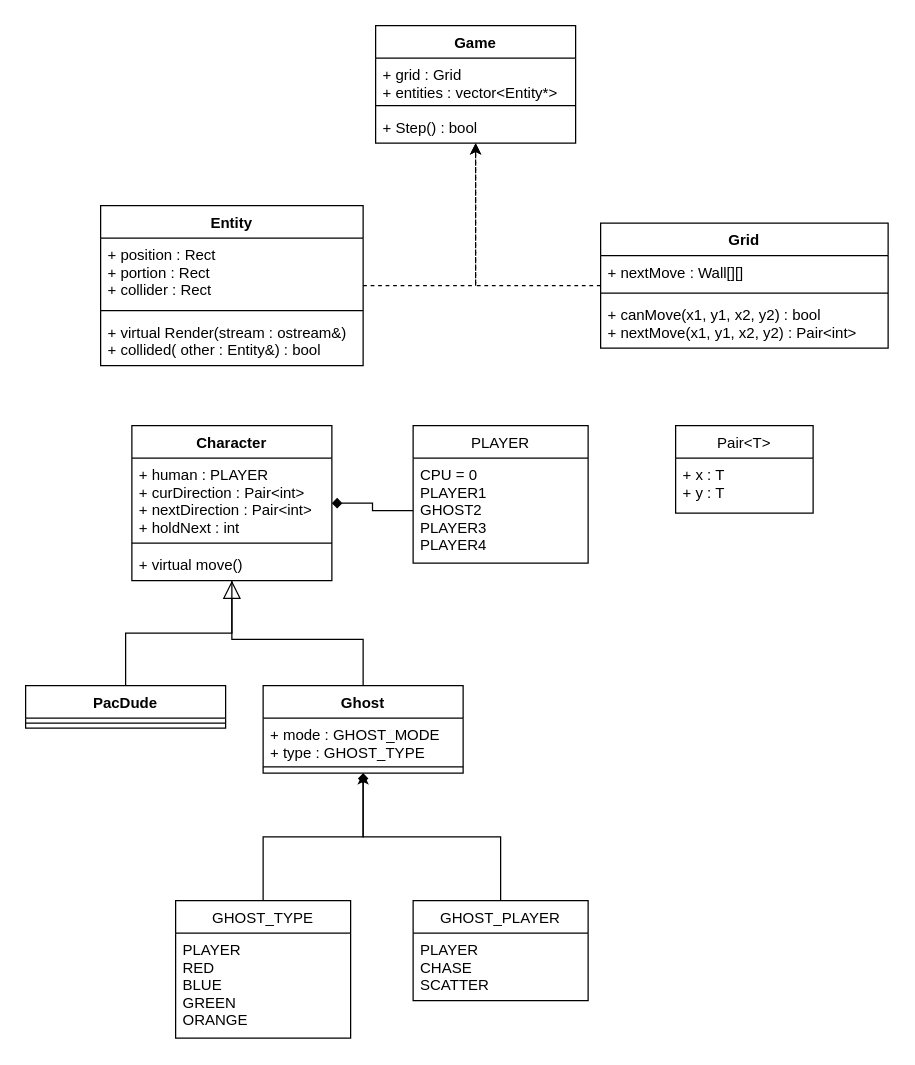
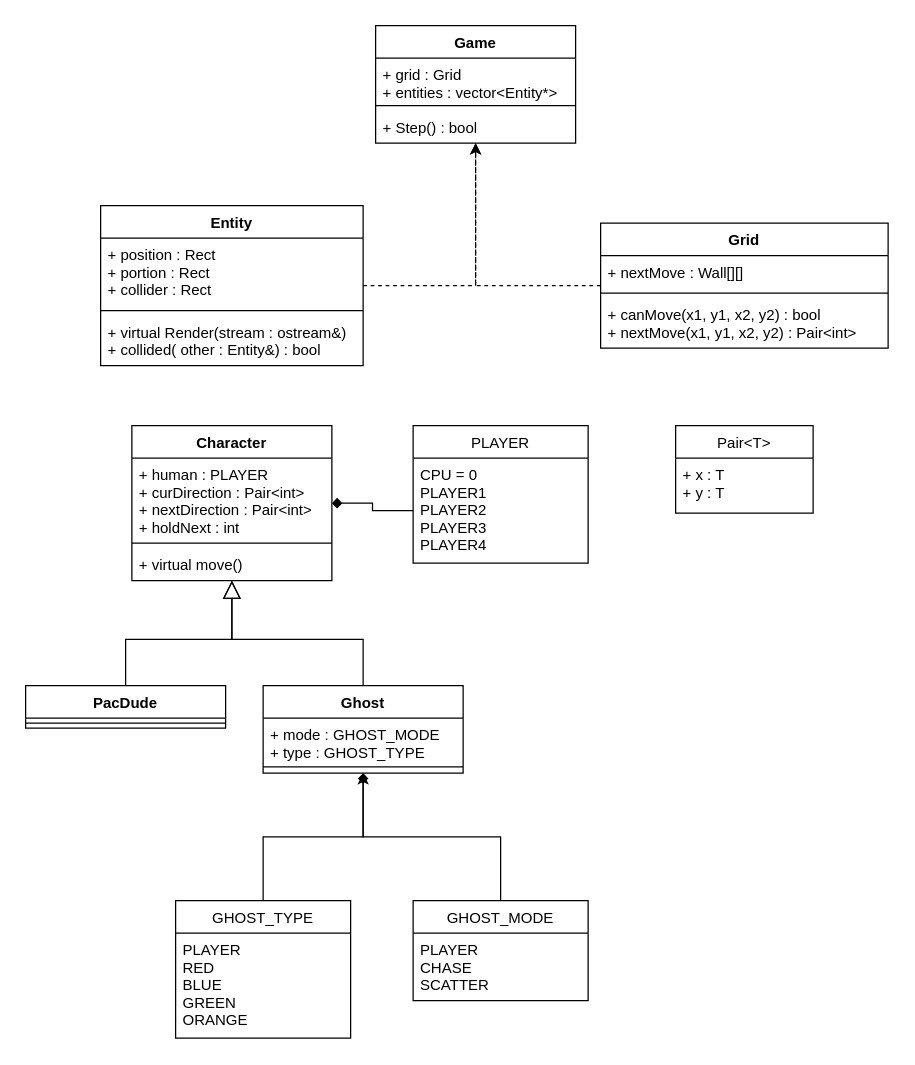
node "CPU = 0 PLAYER1 GHOST2 PLAYER3 PLAYER4": label "CPU = 0 PLAYER1 GHOST2 PLAYER3 PLAYER4" -> "CPU = 0 PLAYER1 PLAYER2 PLAYER3 PLAYER4"
edge "Character" -- "PacDude": arrowhead none -> block
node "GHOST_PLAYER": label "GHOST_PLAYER" -> "GHOST_MODE"
